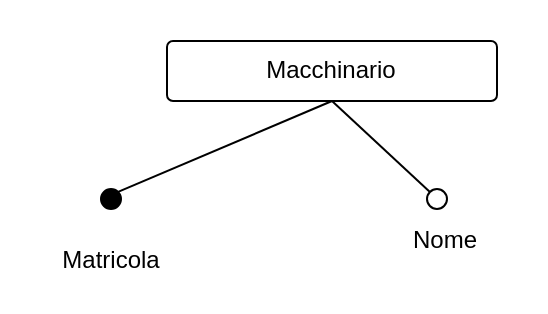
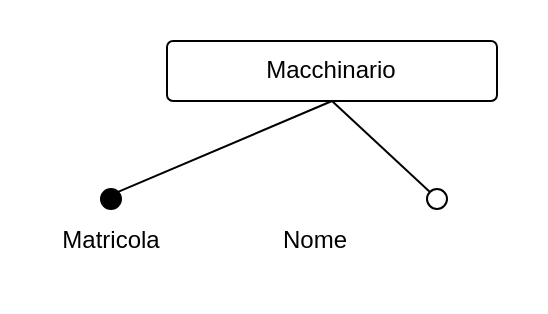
node "Nome": moved (445, 241) -> (315, 241)
node "Matricola": moved (111, 261) -> (111, 241)
